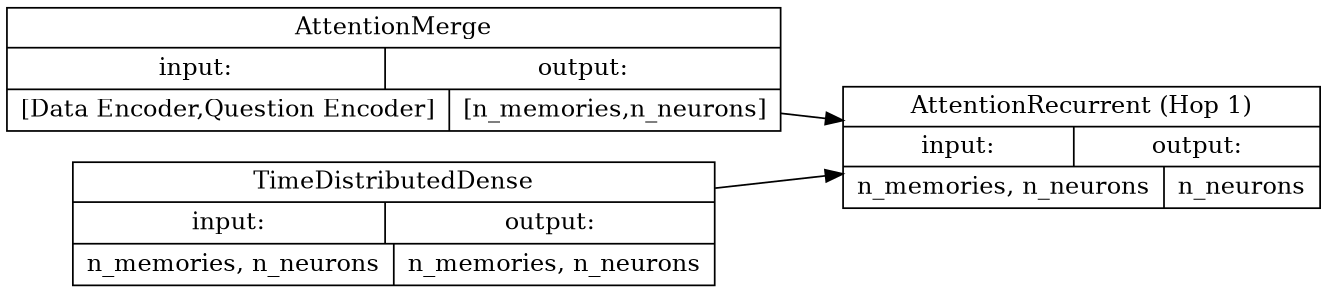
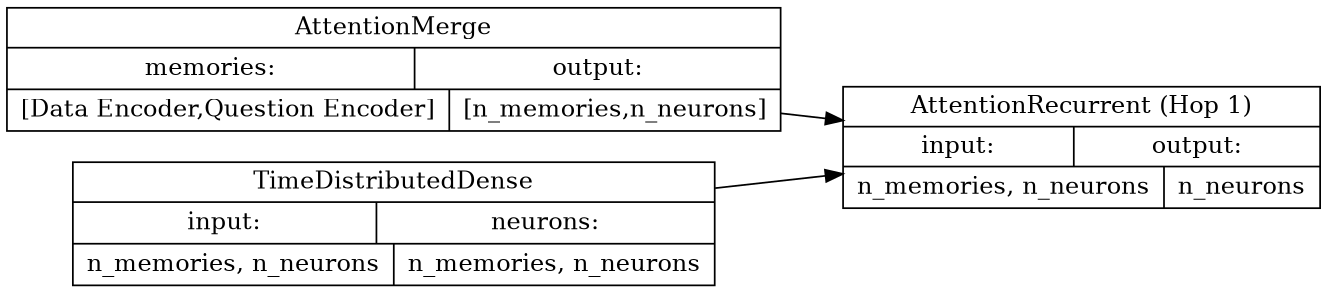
node "AttentionMerge": text "input:" -> "memories:"
node "TimeDistributedDense": text "output:" -> "neurons:"
